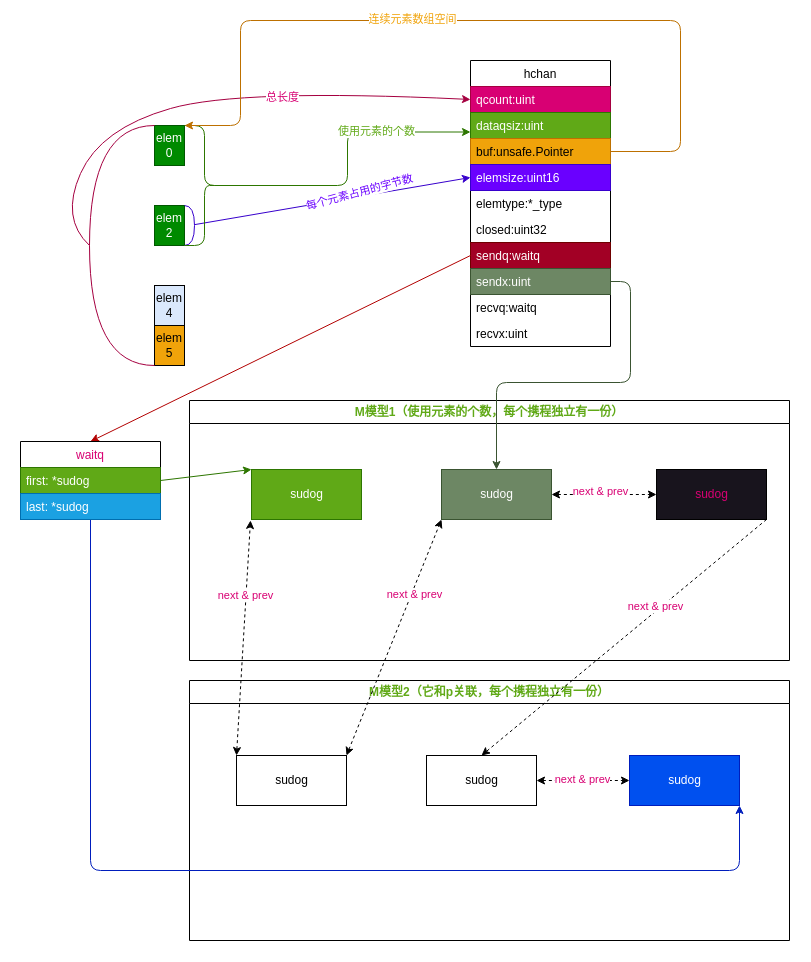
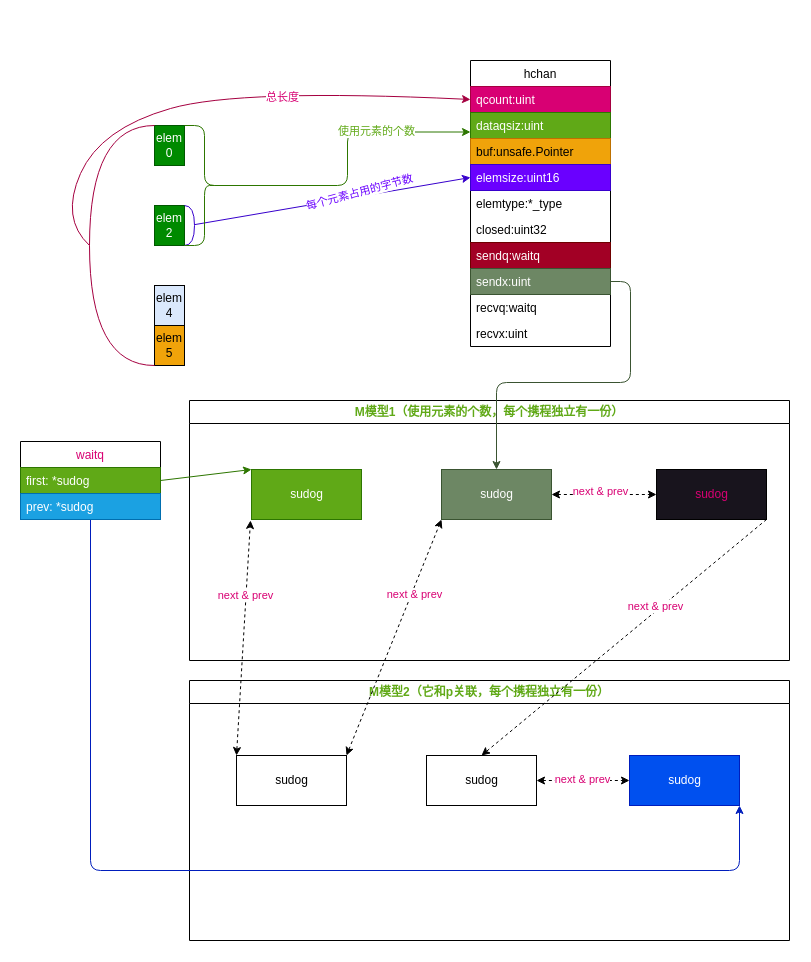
edge "buf:unsafe.Pointer" -> "elem 0": removed, label "连续元素数组空间"
edge "sendq:waitq" -> "waitq": removed
node "last: *sudog": label "last: *sudog" -> "prev: *sudog"
